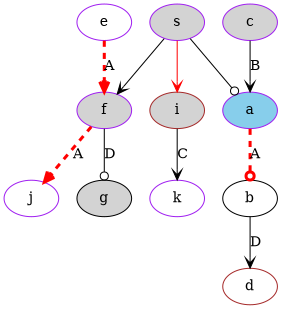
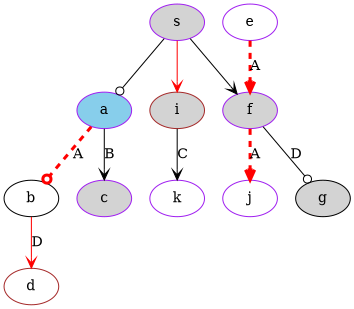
edge "c" -> "a": reversed
edge "b" -> "d": color black -> red
